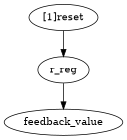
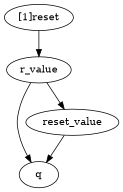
node "r_reg": label "r_reg" -> "r_value"
node "feedback_value": label "feedback_value" -> "reset_value"
node "q": added
